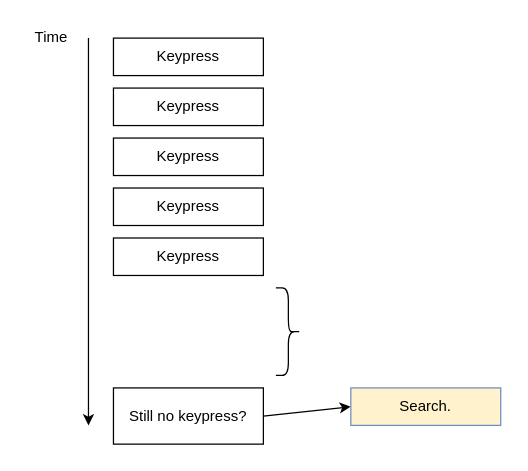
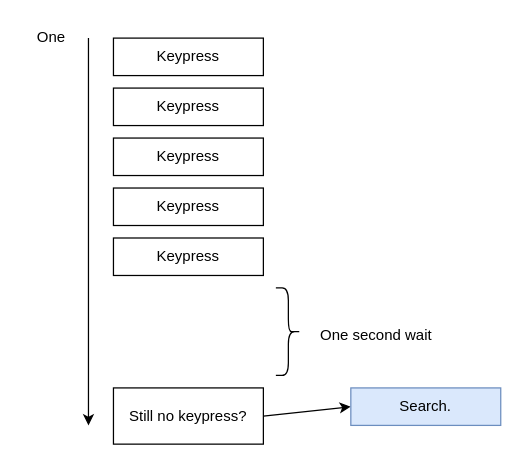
node "Time": label "Time" -> "One"
node "One second wait": added
node "Search.": fillcolor #fff2cc -> #dae8fc
